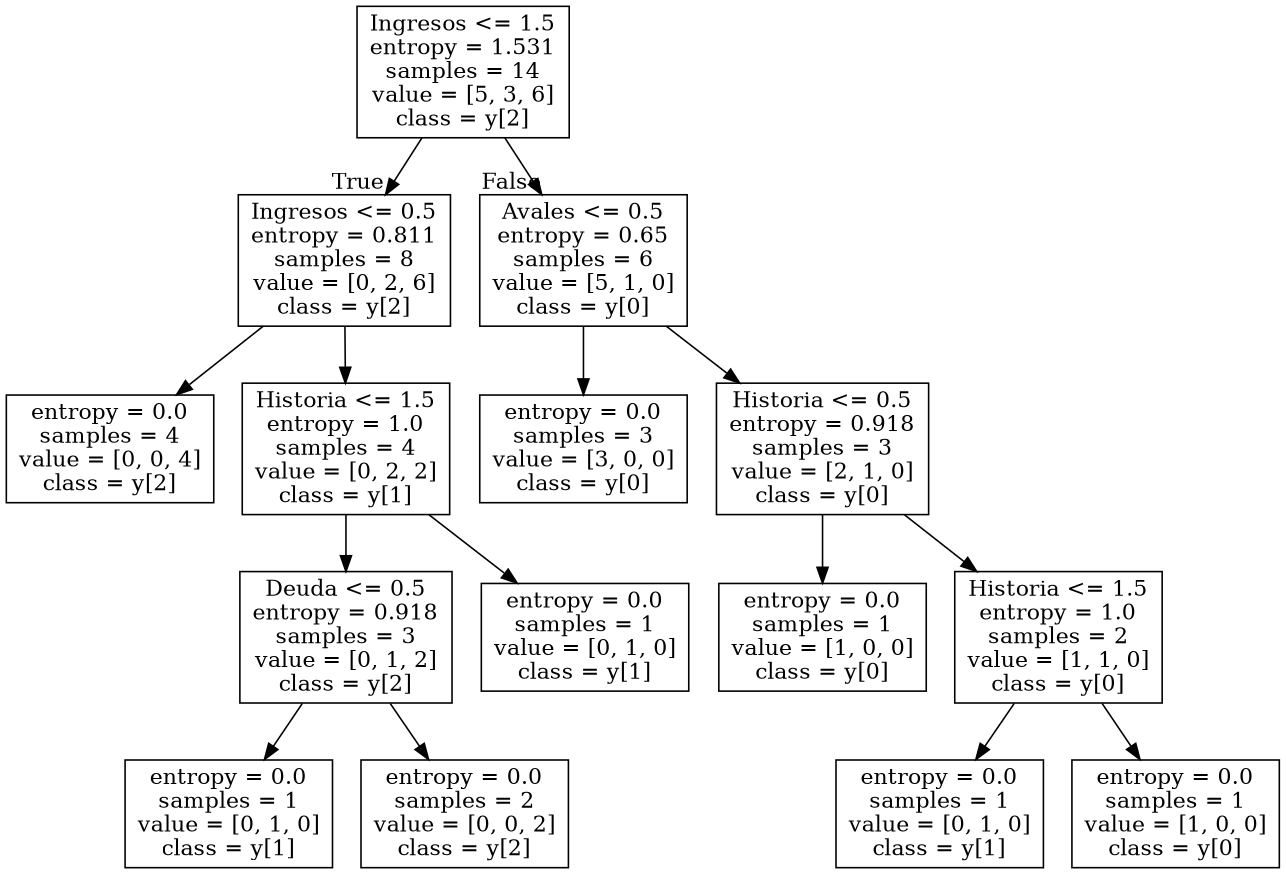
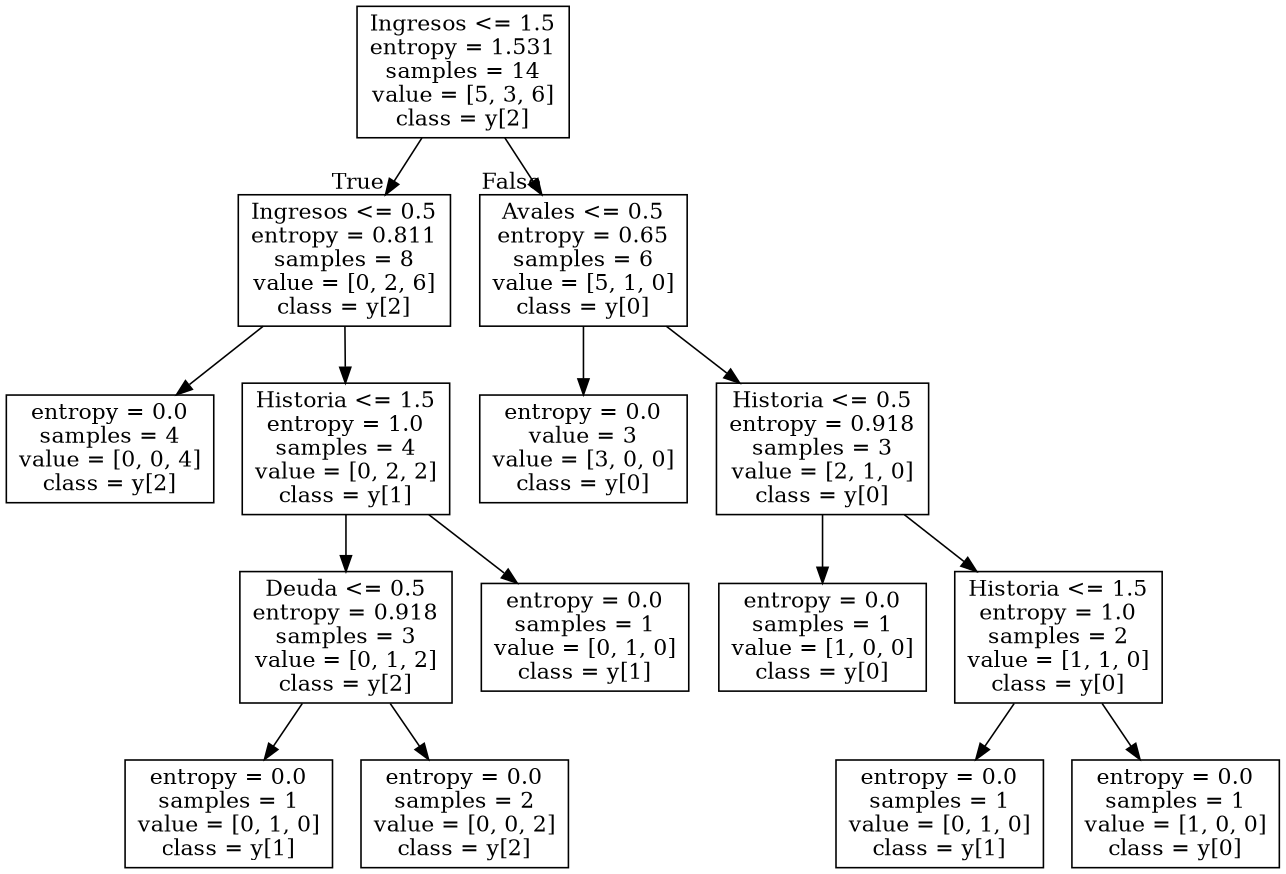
node "entropy = 0.0 samples = 3 value = [3, 0, 0] class = y[0]": label "entropy = 0.0 samples = 3 value = [3, 0, 0] class = y[0]" -> "entropy = 0.0 value = 3 value = [3, 0, 0] class = y[0]"
